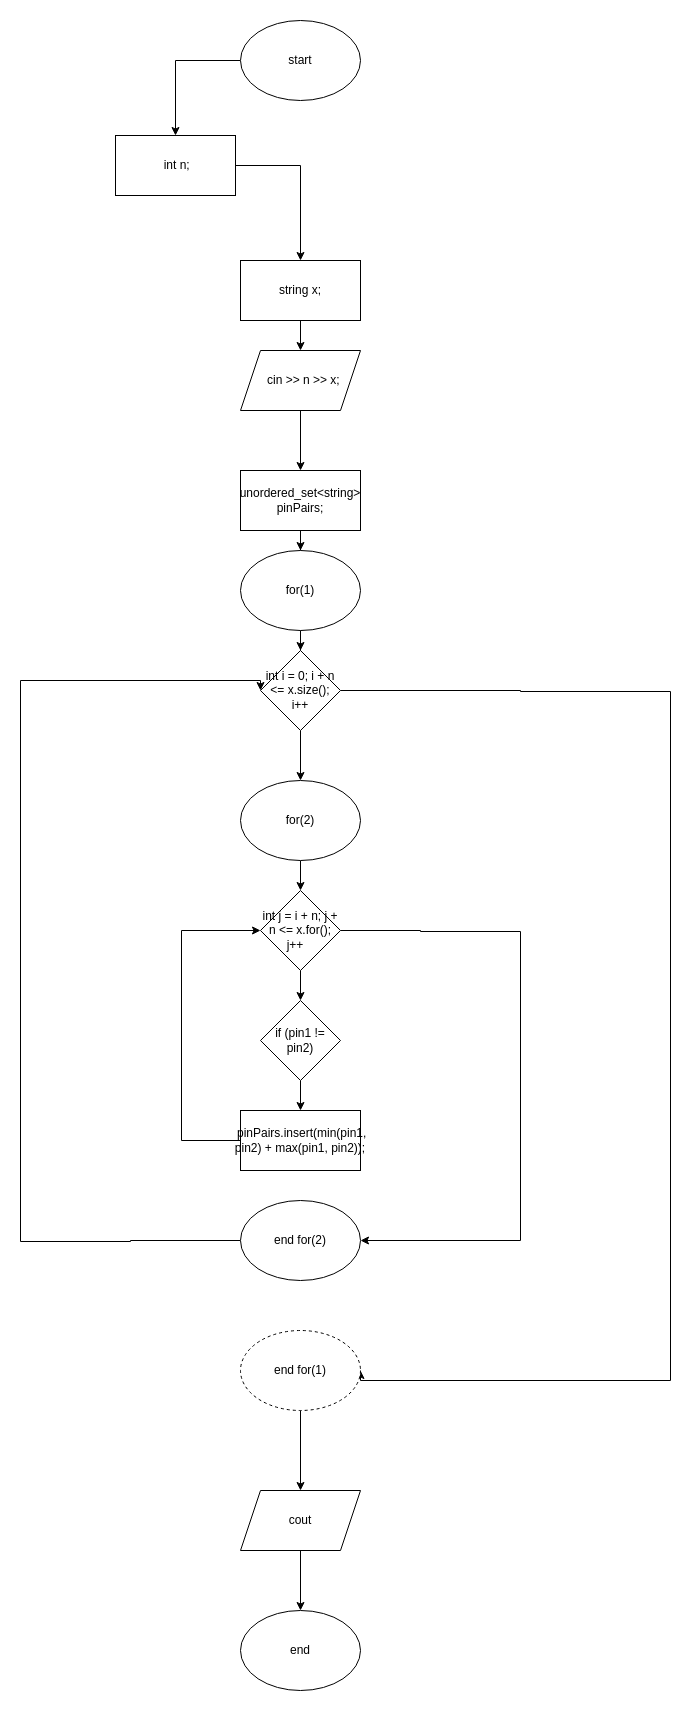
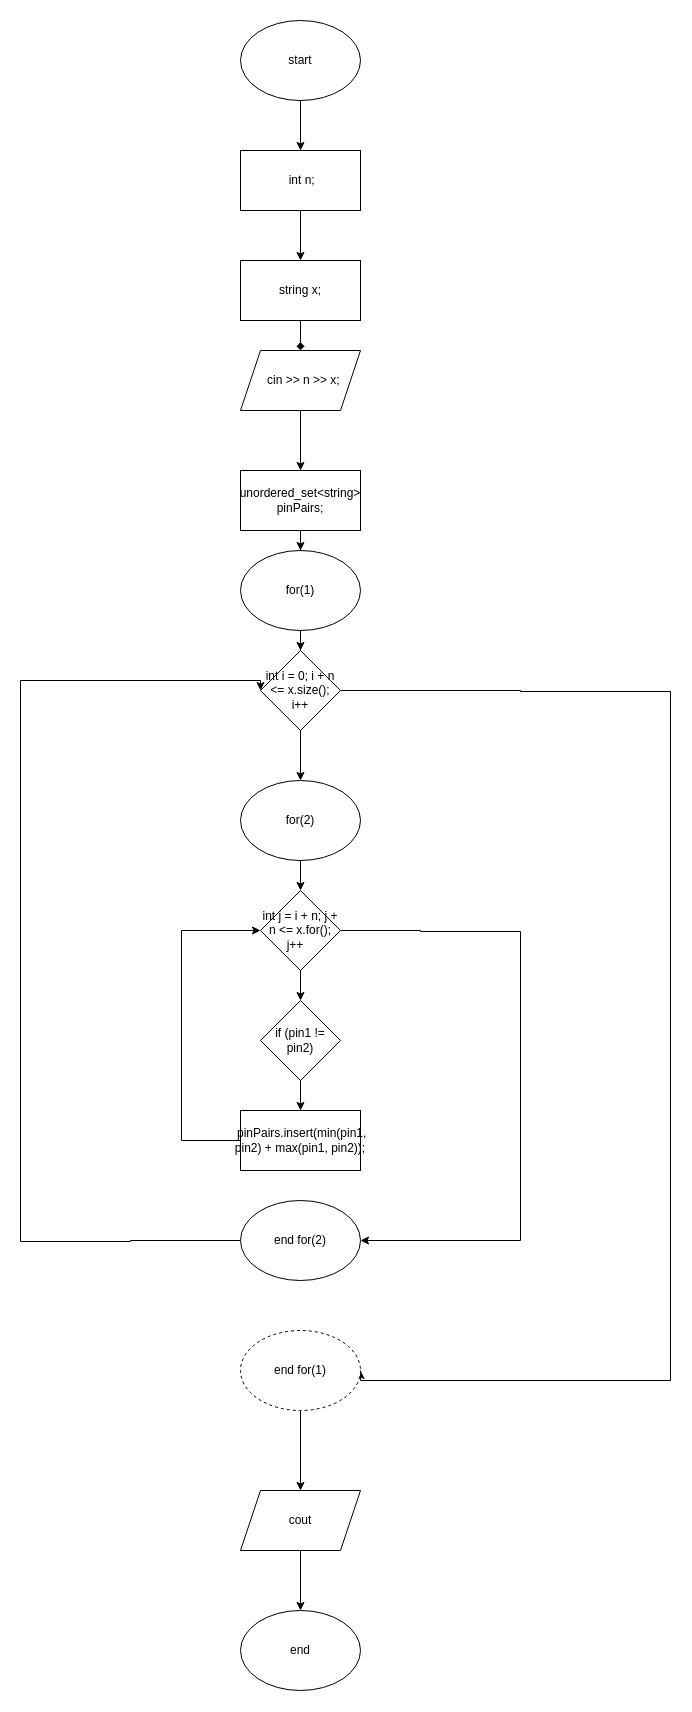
node "int n;": moved (176, 166) -> (301, 181)
edge "string x;" -> "cin >> n >> x;": arrowhead classic -> diamond
